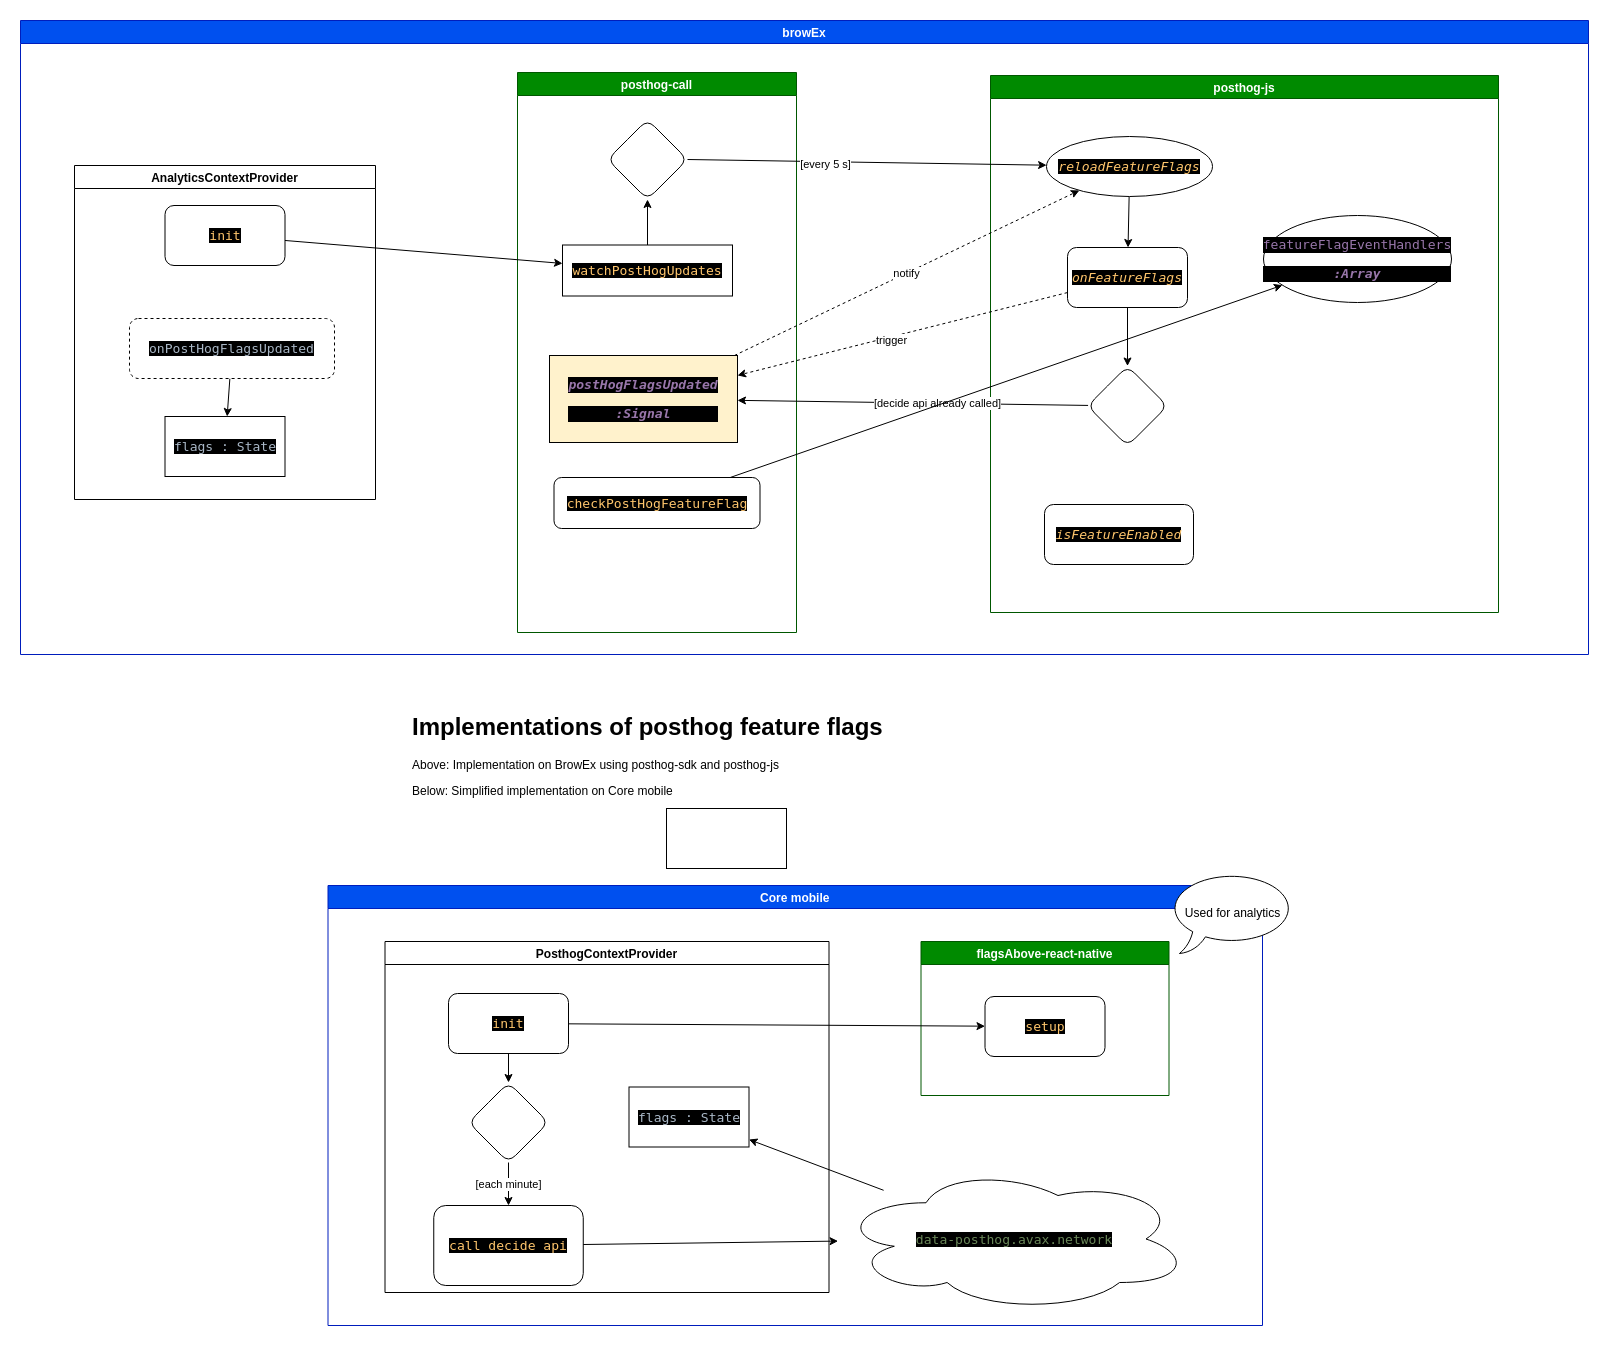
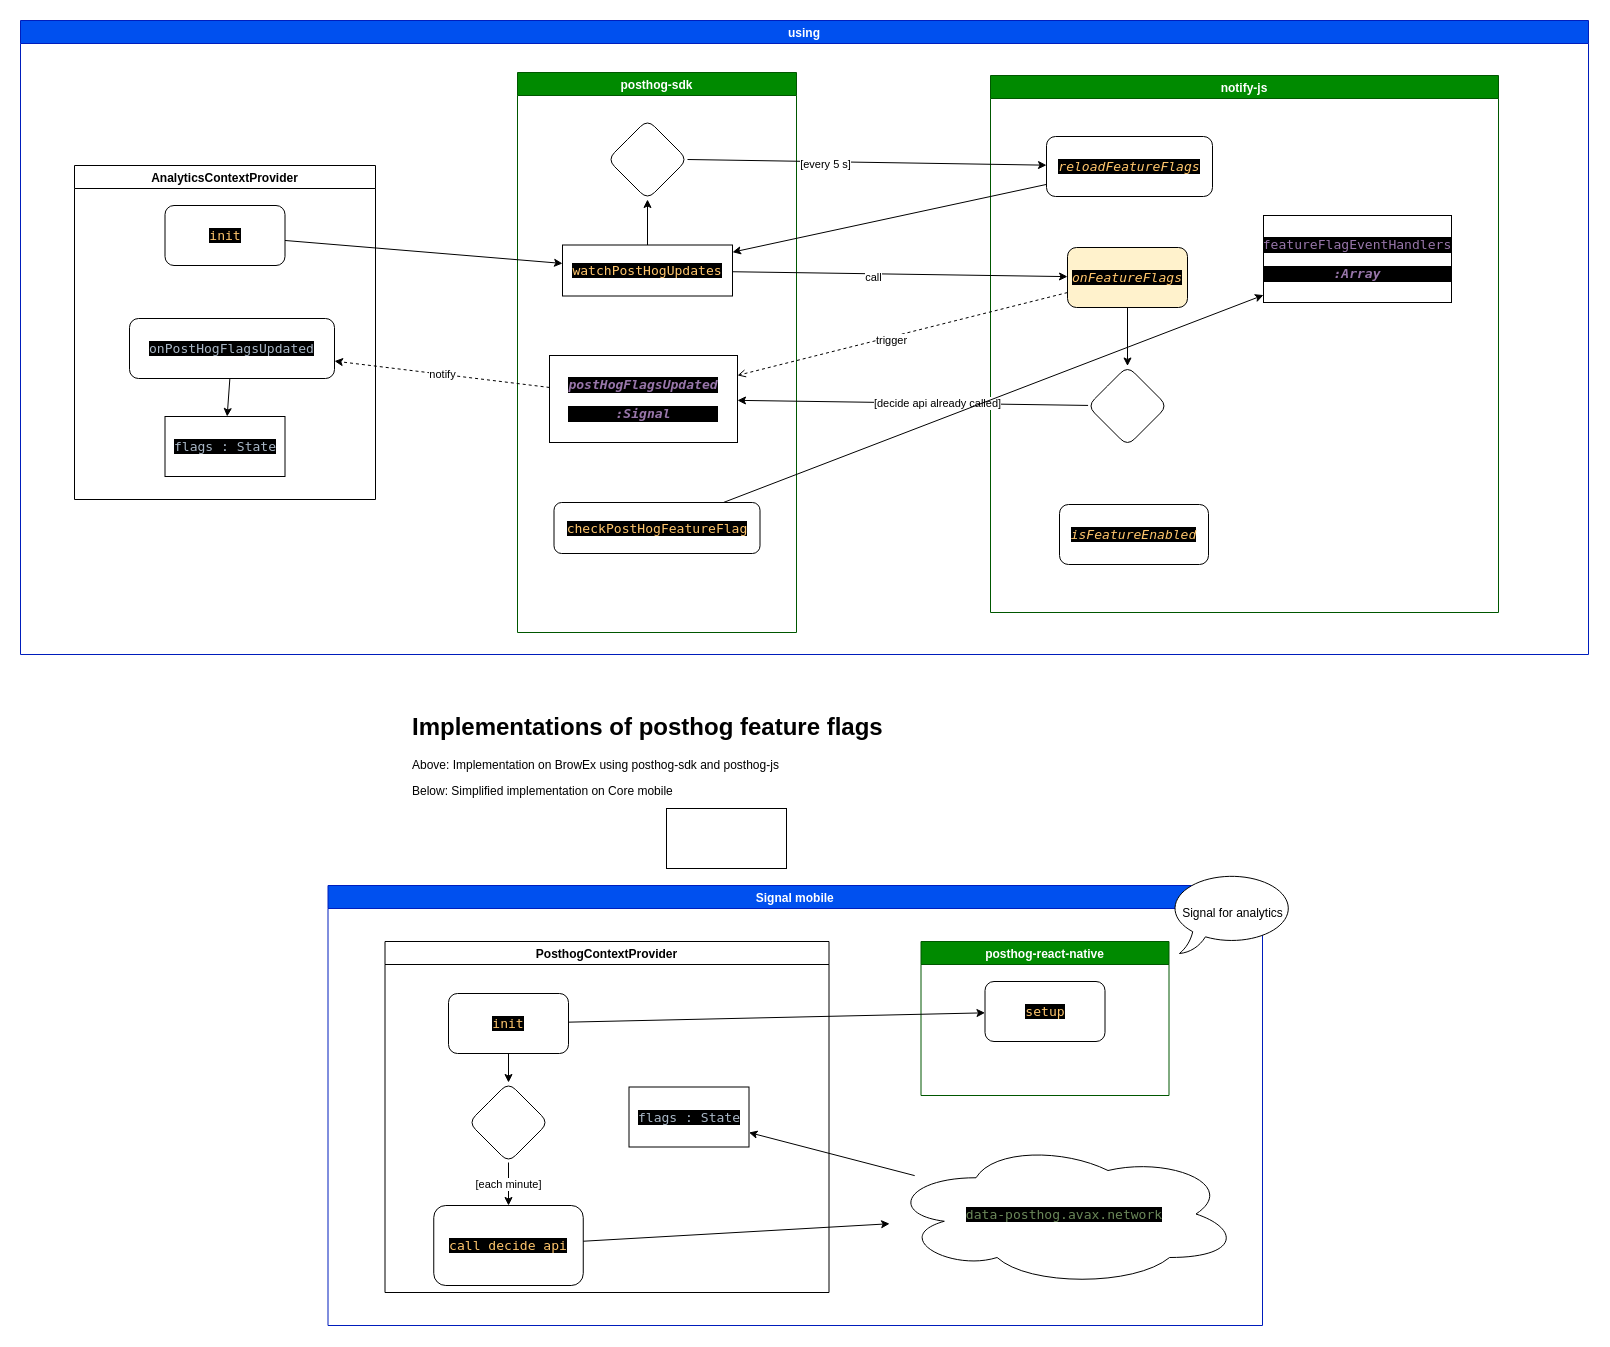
node "browEx": label "browEx" -> "using"
node "posthog-call": label "posthog-call" -> "posthog-sdk"
node "posthog-js": label "posthog-js" -> "notify-js"
node "reloadFeatureFlags": shape ellipse -> rounded rectangle
edge "reloadFeatureFlags" -> "onFeatureFlags": now "reloadFeatureFlags" -> "watchPostHogUpdates"
node "featureFlagEventHandlers:Array": shape ellipse -> rectangle
edge "watchPostHogUpdates" -> "onFeatureFlags": added, label "call"
edge "postHogFlagsUpdated:Signal" -> "reloadFeatureFlags": now "postHogFlagsUpdated:Signal" -> "onPostHogFlagsUpdated"
node "onFeatureFlags": fillcolor #ffffff -> #fff2cc
node "onPostHogFlagsUpdated": style dashed -> solid
edge "onFeatureFlags" -> "postHogFlagsUpdated:Signal": arrowhead classic -> open
node "postHogFlagsUpdated:Signal": fillcolor #fff2cc -> #ffffff
node "checkPostHogFeatureFlag": moved (657, 503) -> (657, 528)
node "isFeatureEnabled": moved (1119, 535) -> (1134, 535)
node "Core mobile": label "Core mobile" -> "Signal mobile"
node "Used for analytics": label "Used for analytics" -> "Signal for analytics"
node "flagsAbove-react-native": label "flagsAbove-react-native" -> "posthog-react-native"
node "setup": moved (1045, 1027) -> (1045, 1012)
node "data-posthog.avax.network": moved (1014, 1239) -> (1064, 1214)
